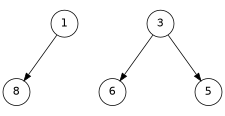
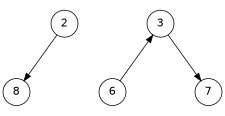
node "1": label "1" -> "2"
edge "3" -> "6": reversed
node "5": label "5" -> "7"
